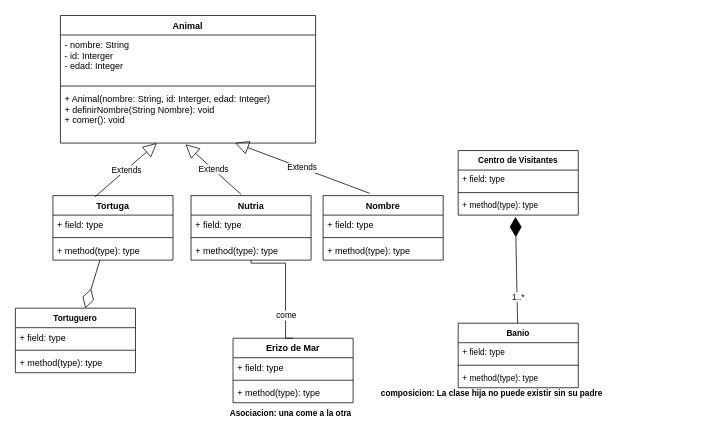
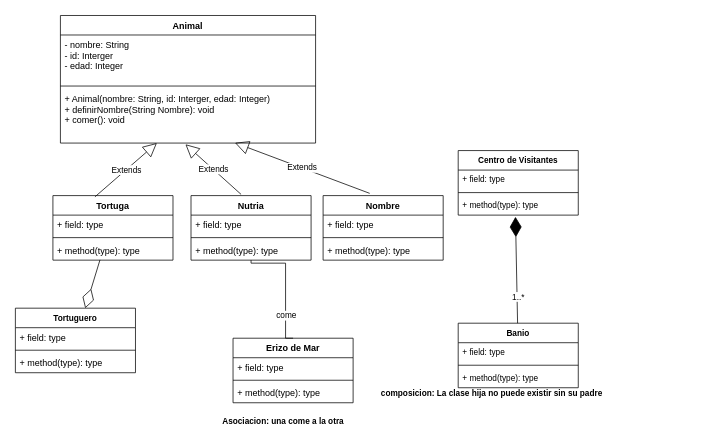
node "Asociacion: una come a la otra": moved (291, 413) -> (283, 420)
